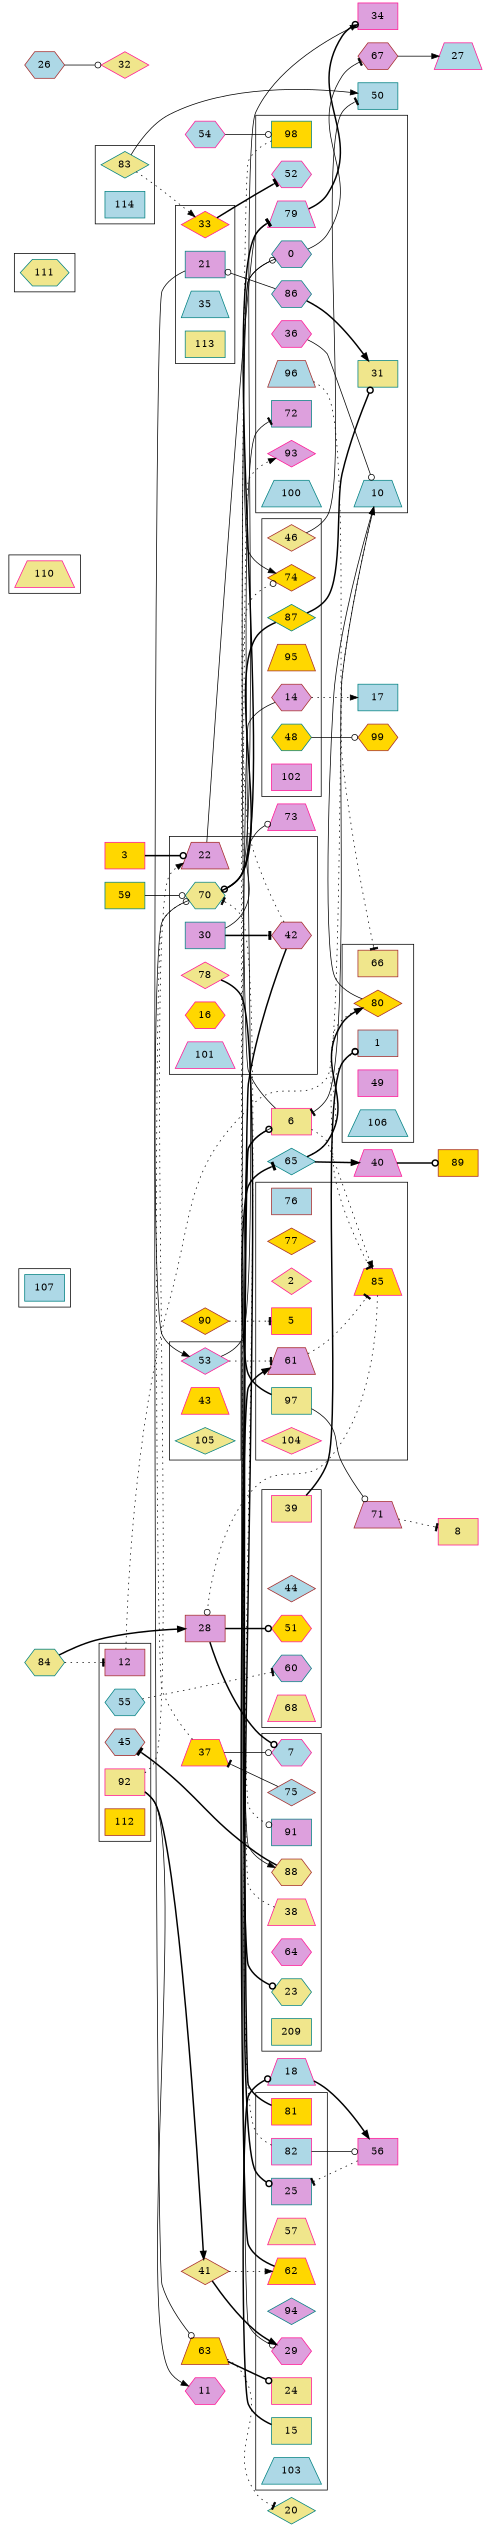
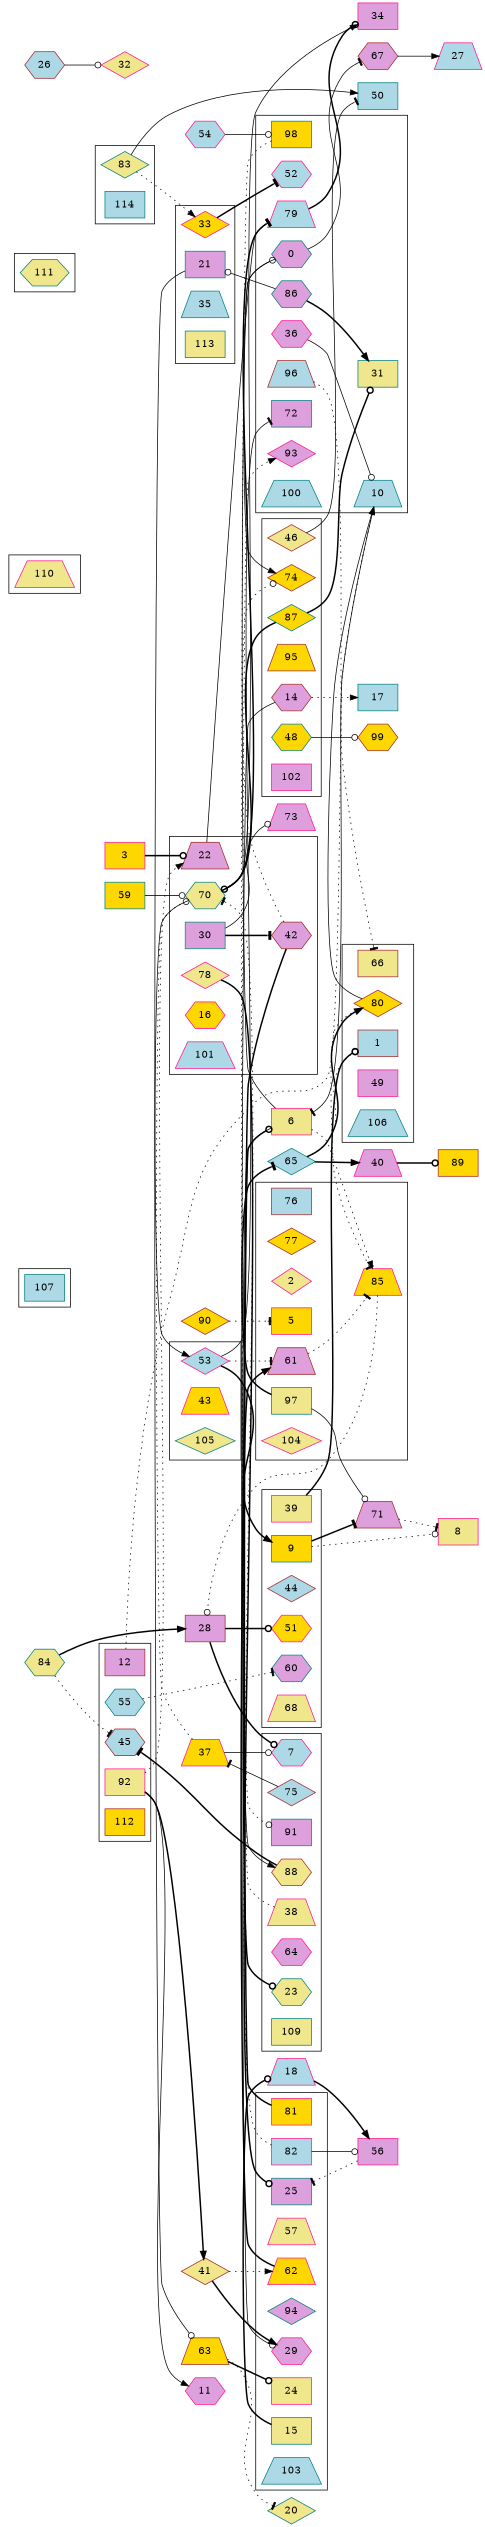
node "9": added
edge "84" -> "12": now "84" -> "45"
node "209": label "209" -> "109"
